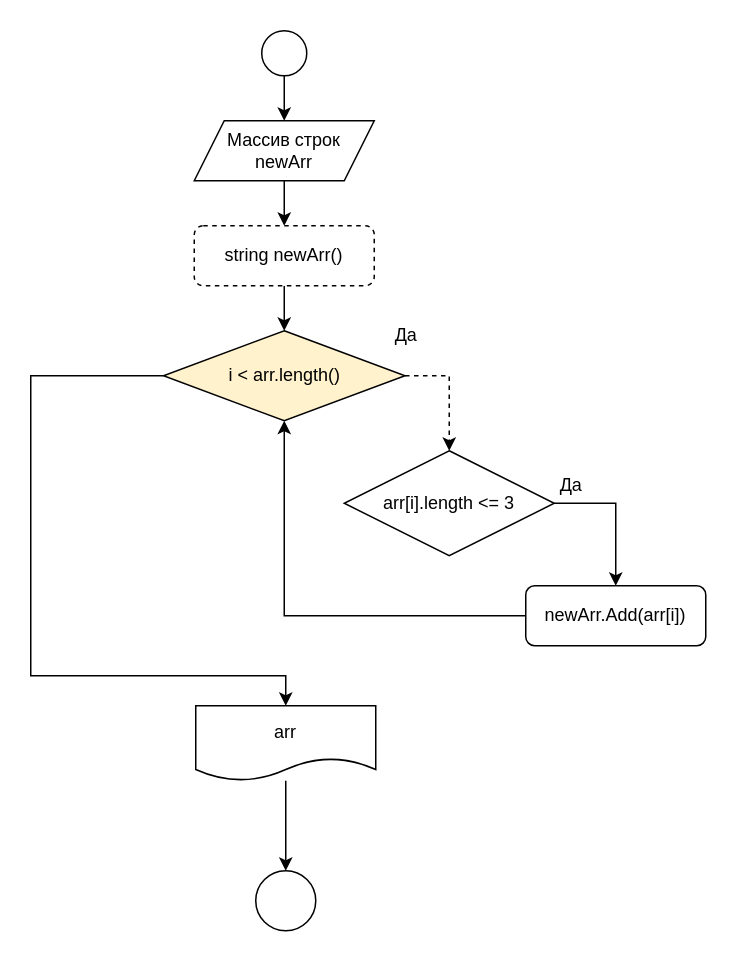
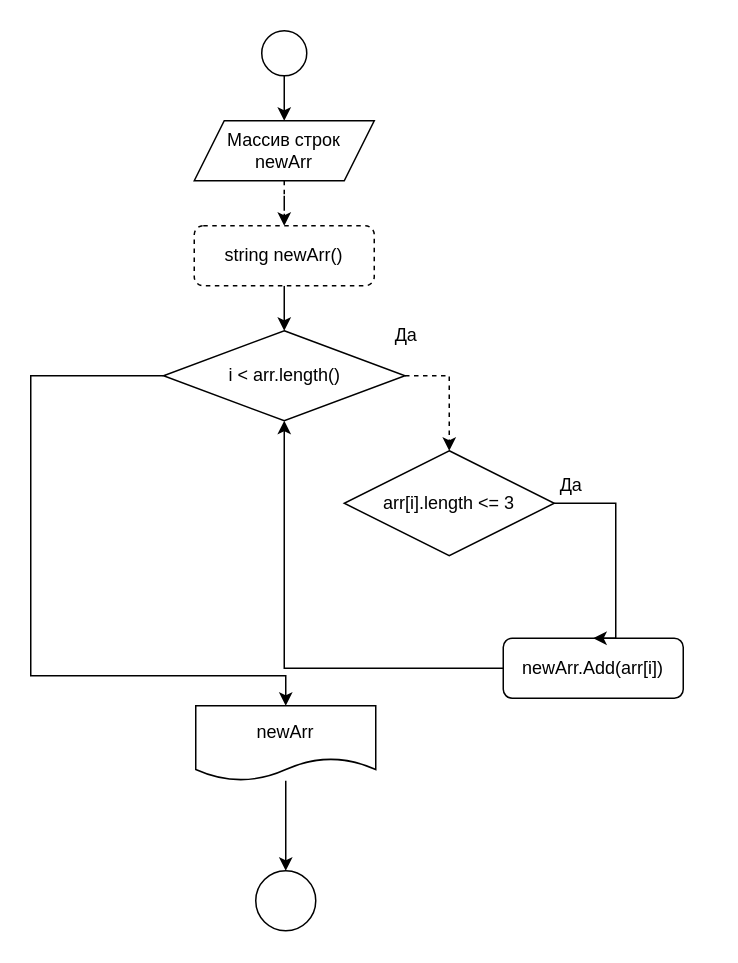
edge "Массив строк newArr" -> "string newArr()": style solid -> dashed
node "i < arr.length()": fillcolor #fff2cc -> #ffffff
node "newArr.Add(arr[i])": moved (616, 616) -> (593, 668)
node "arr": label "arr" -> "newArr"
